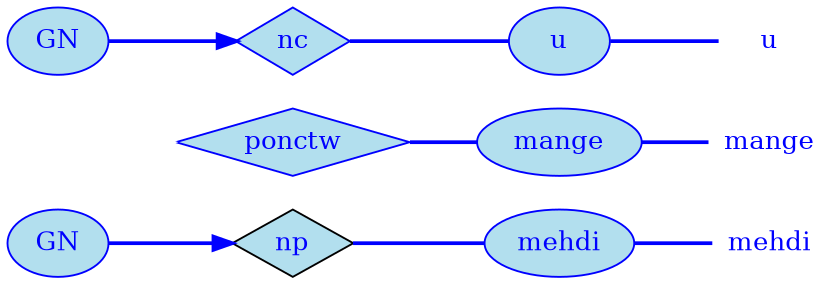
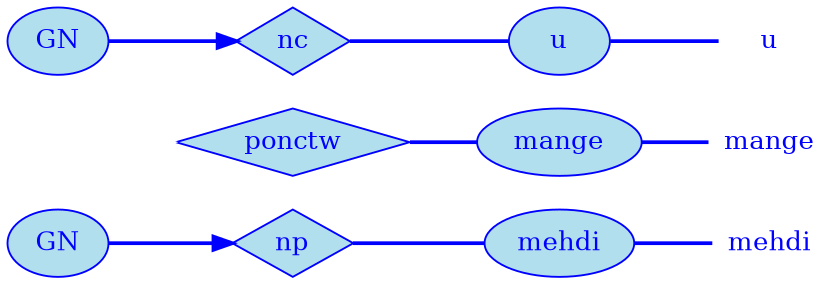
node "np": color black -> blue
